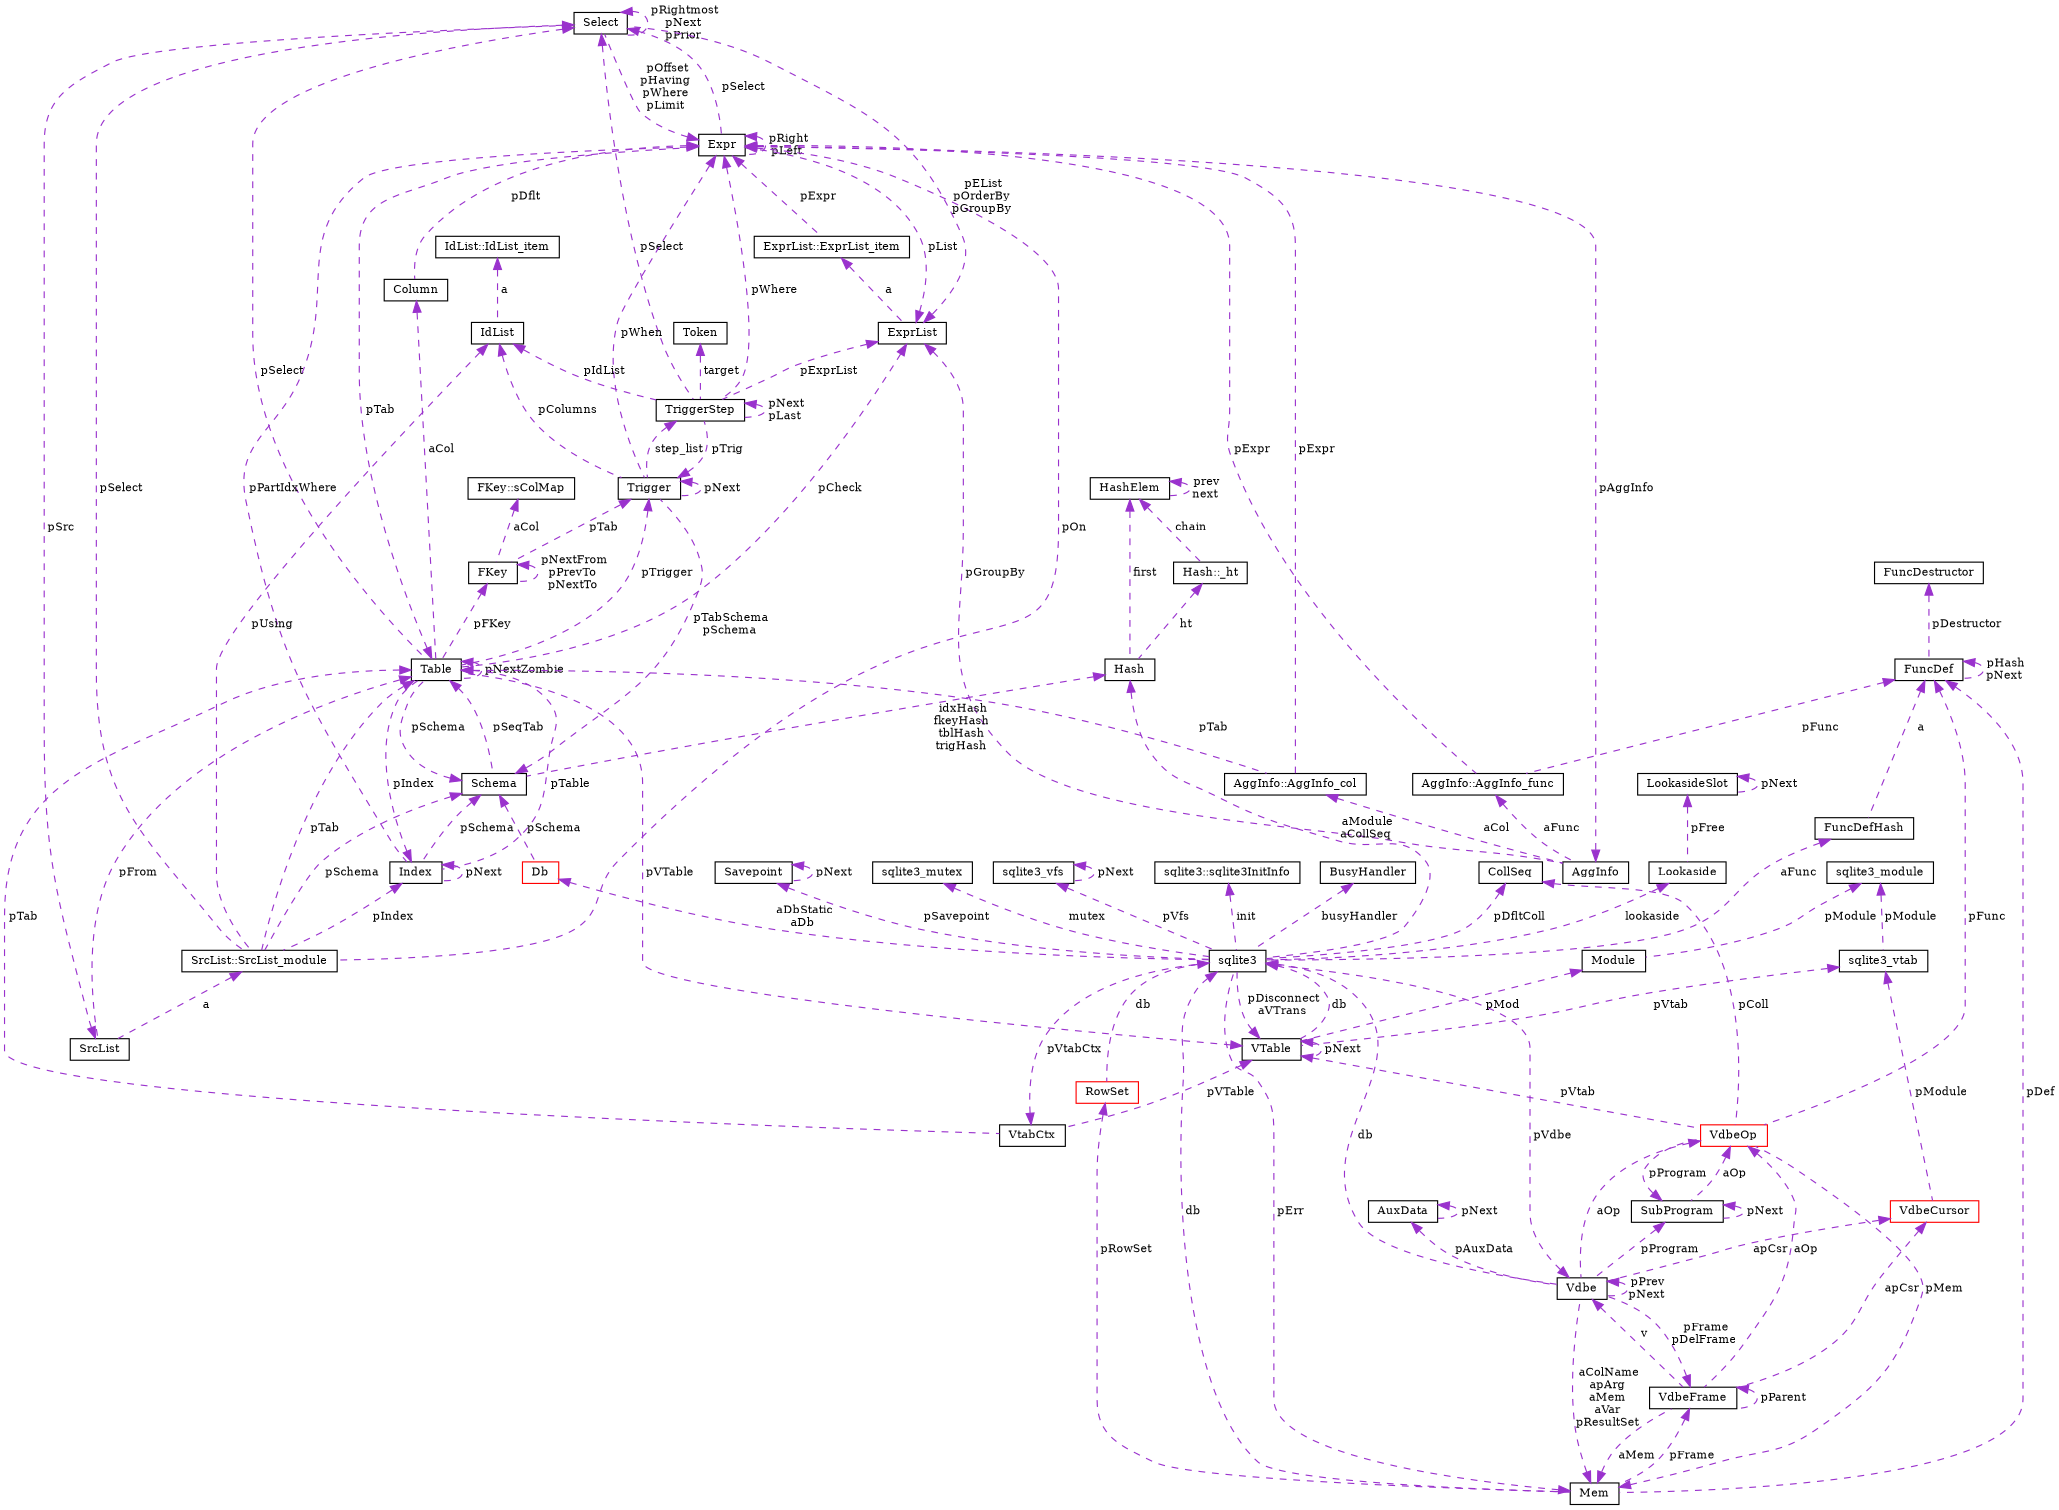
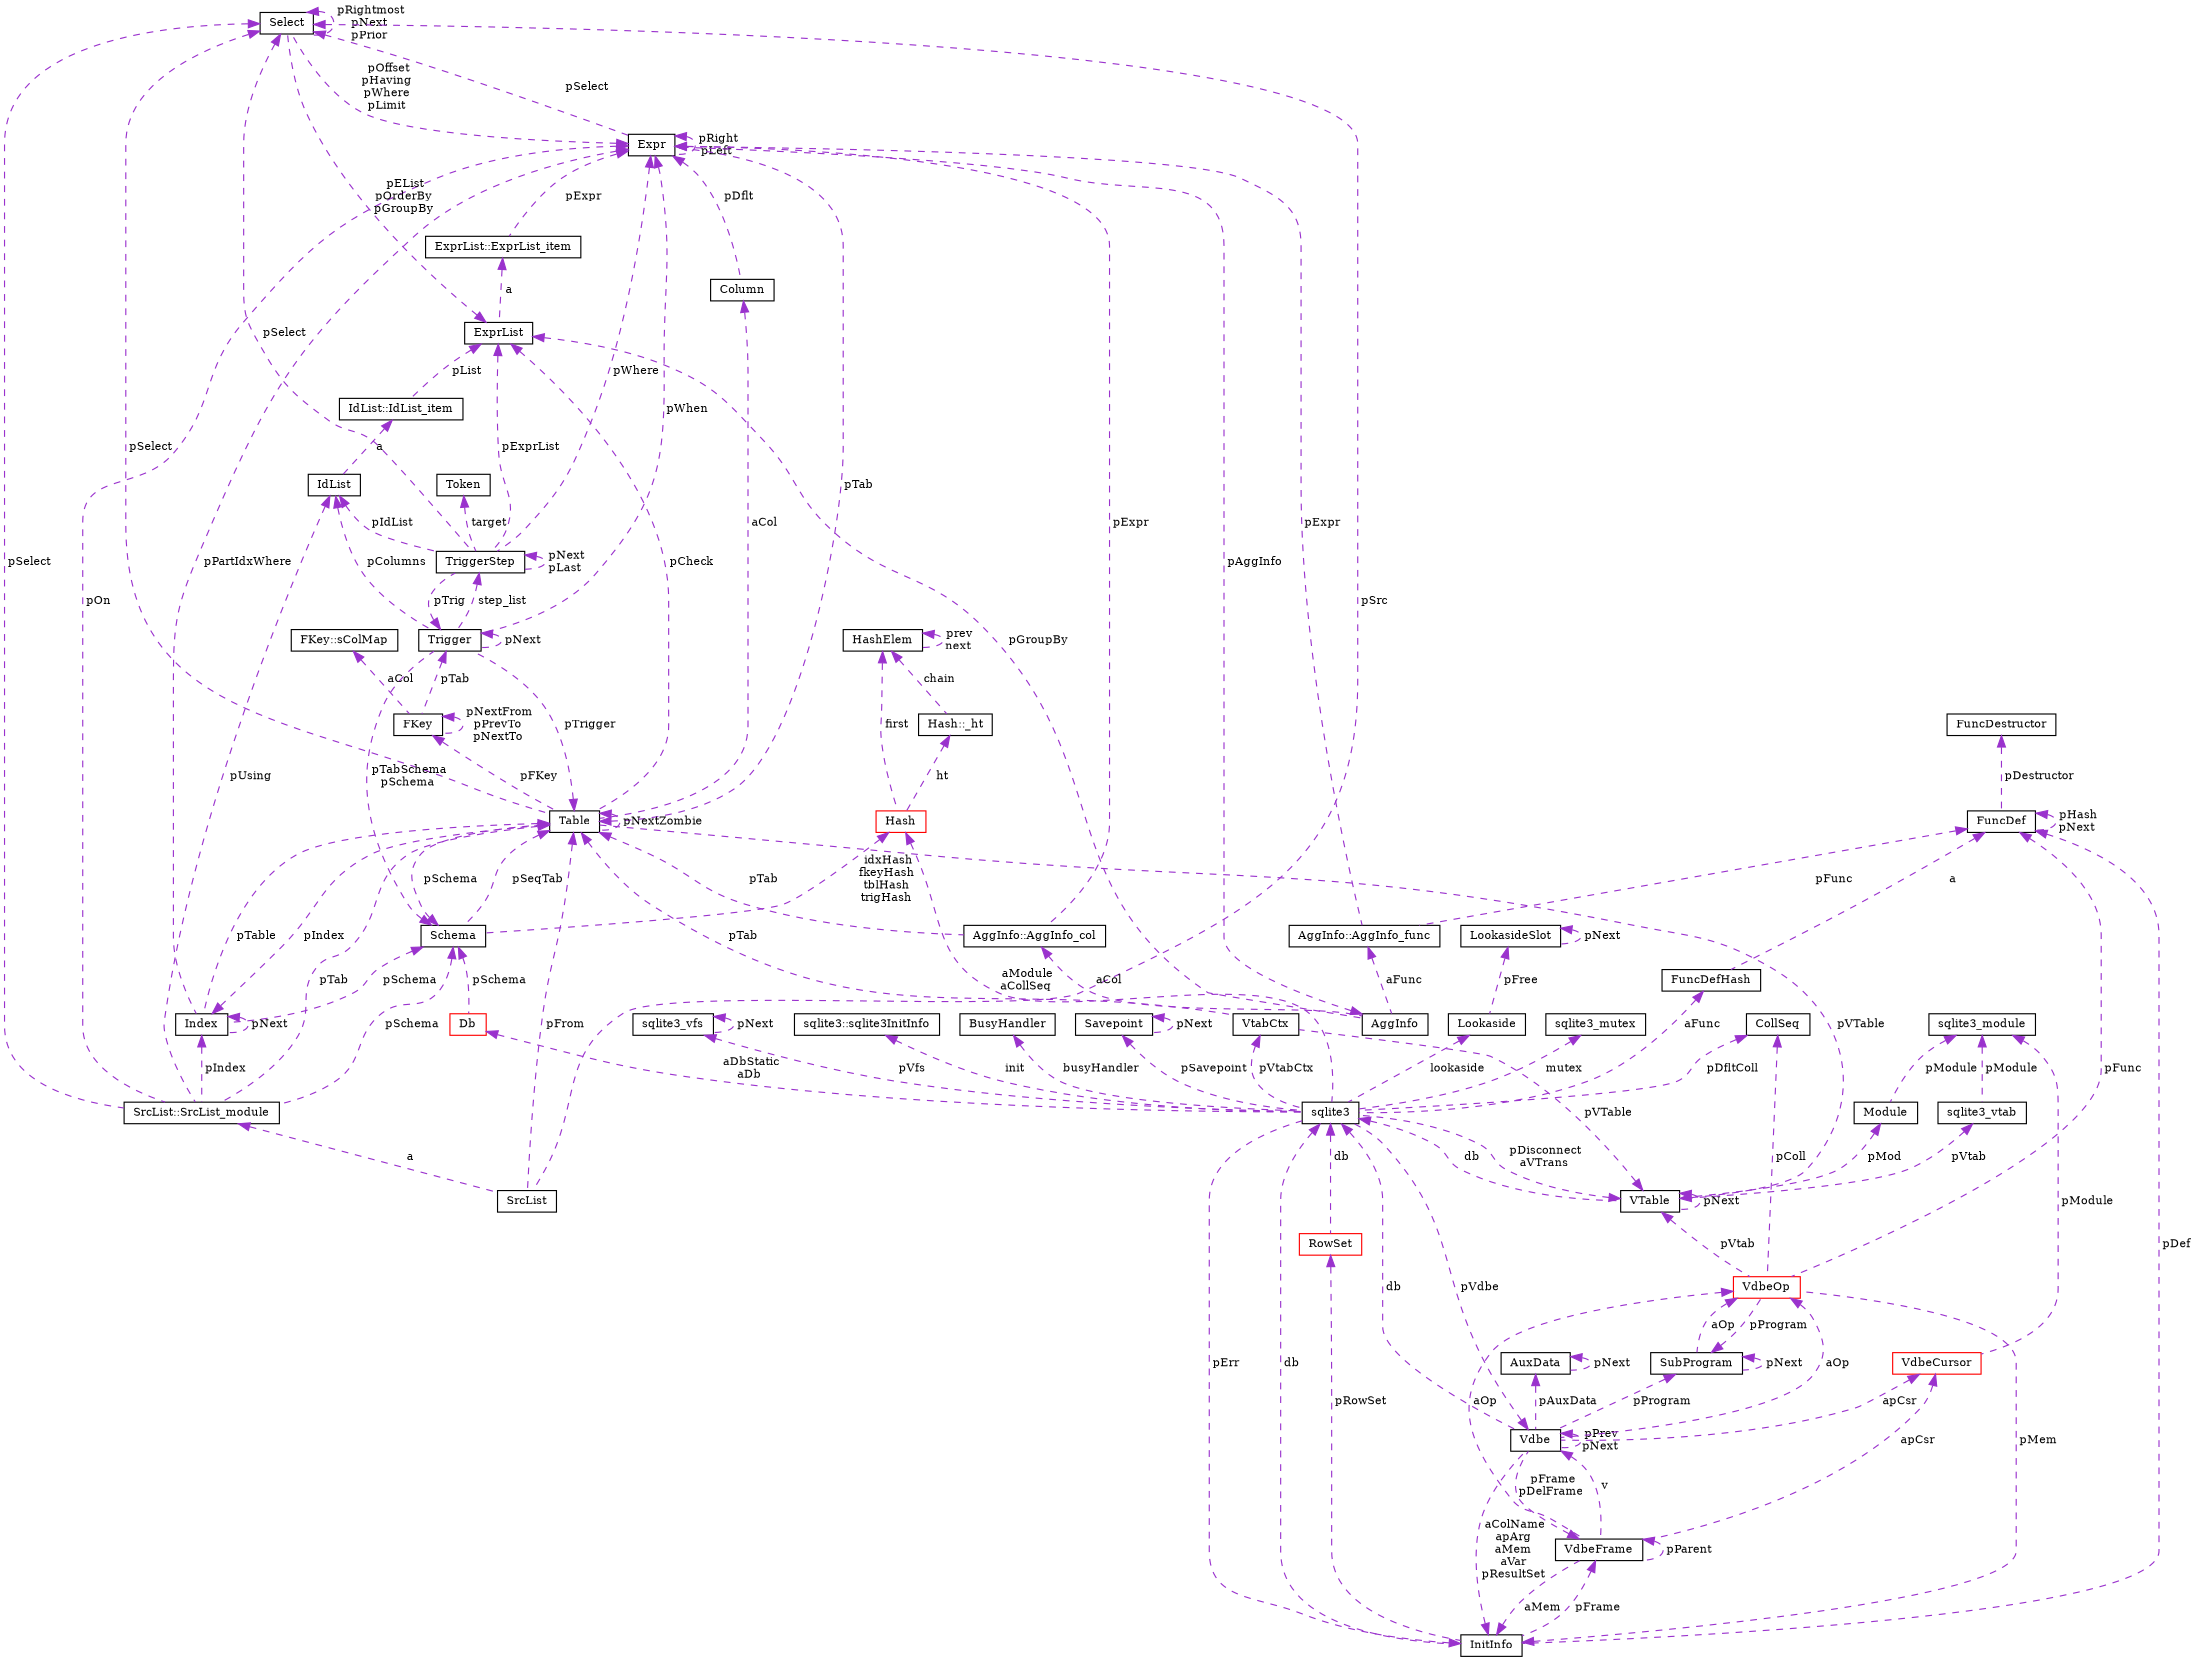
edge "Expr" -> "ExprList": now "IdList::IdList_item" -> "ExprList"
edge "Select" -> "SrcList": reversed
edge "Table" -> "Trigger": reversed
node "Hash": color black -> red
edge "VdbeCursor" -> "sqlite3_vtab": now "VdbeCursor" -> "sqlite3_module"
node "Mem": label "Mem" -> "InitInfo"
